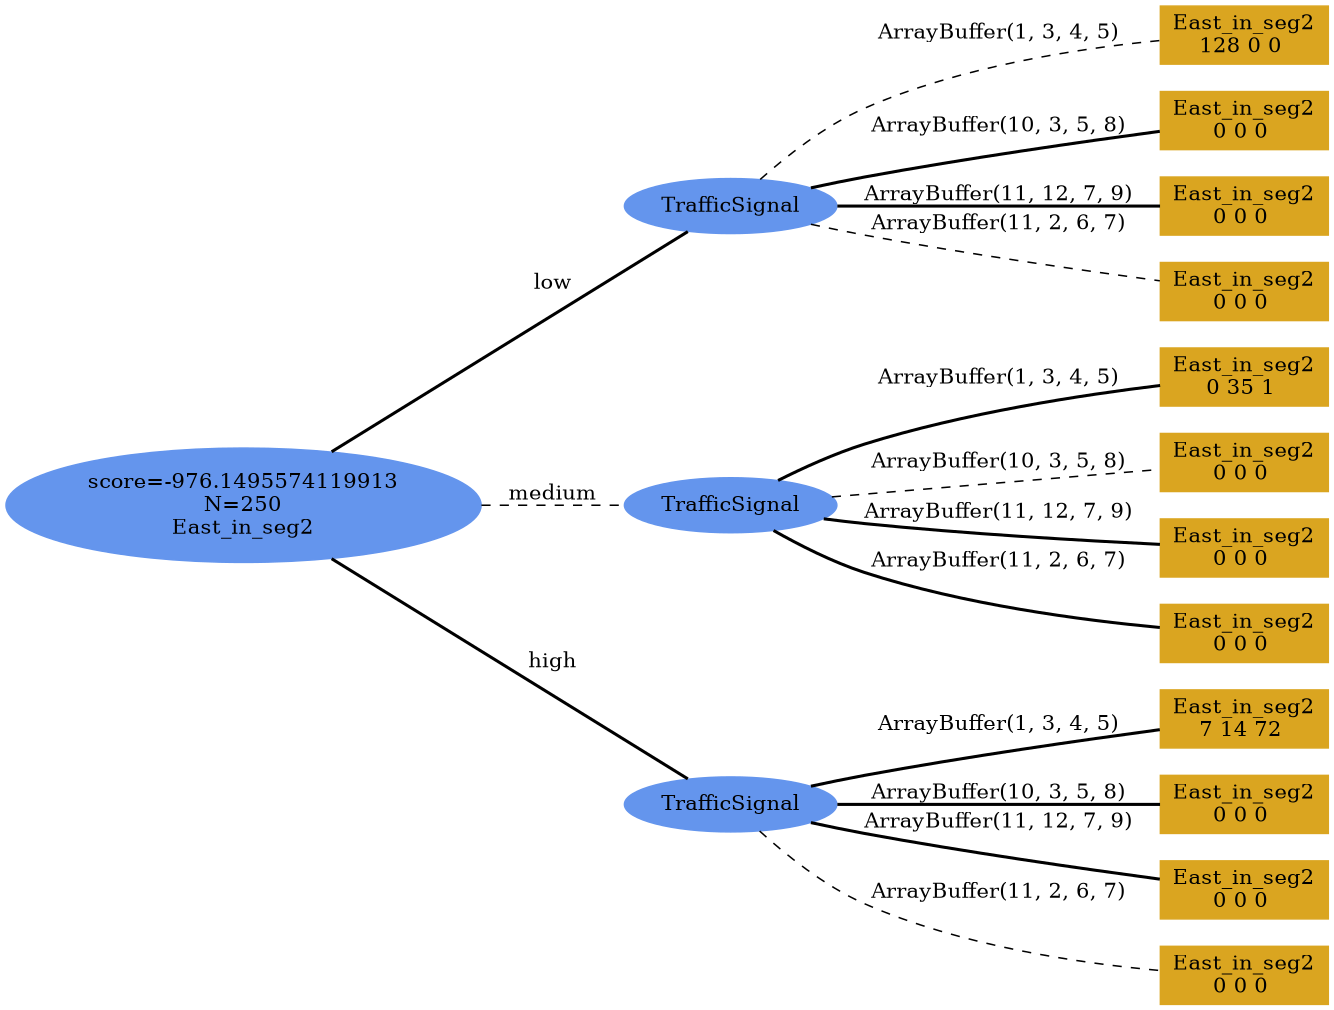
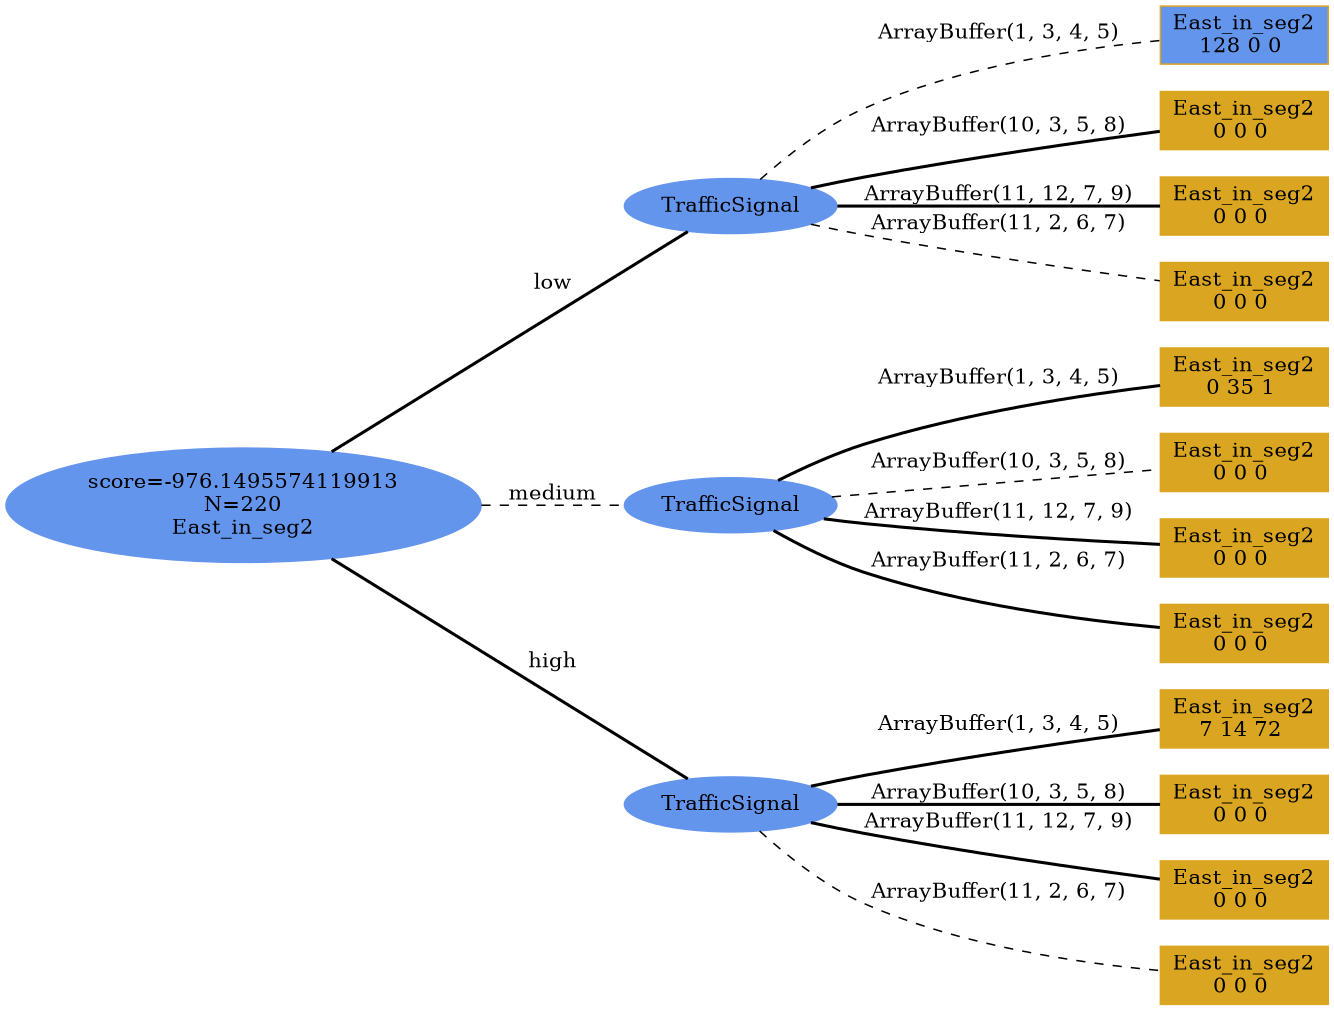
node "East_in_seg2 128 0 0": fillcolor goldenrod -> cornflowerblue
node "score=-976.1495574119913 N=250 East_in_seg2": label "score=-976.1495574119913 N=250 East_in_seg2" -> "score=-976.1495574119913 N=220 East_in_seg2"
